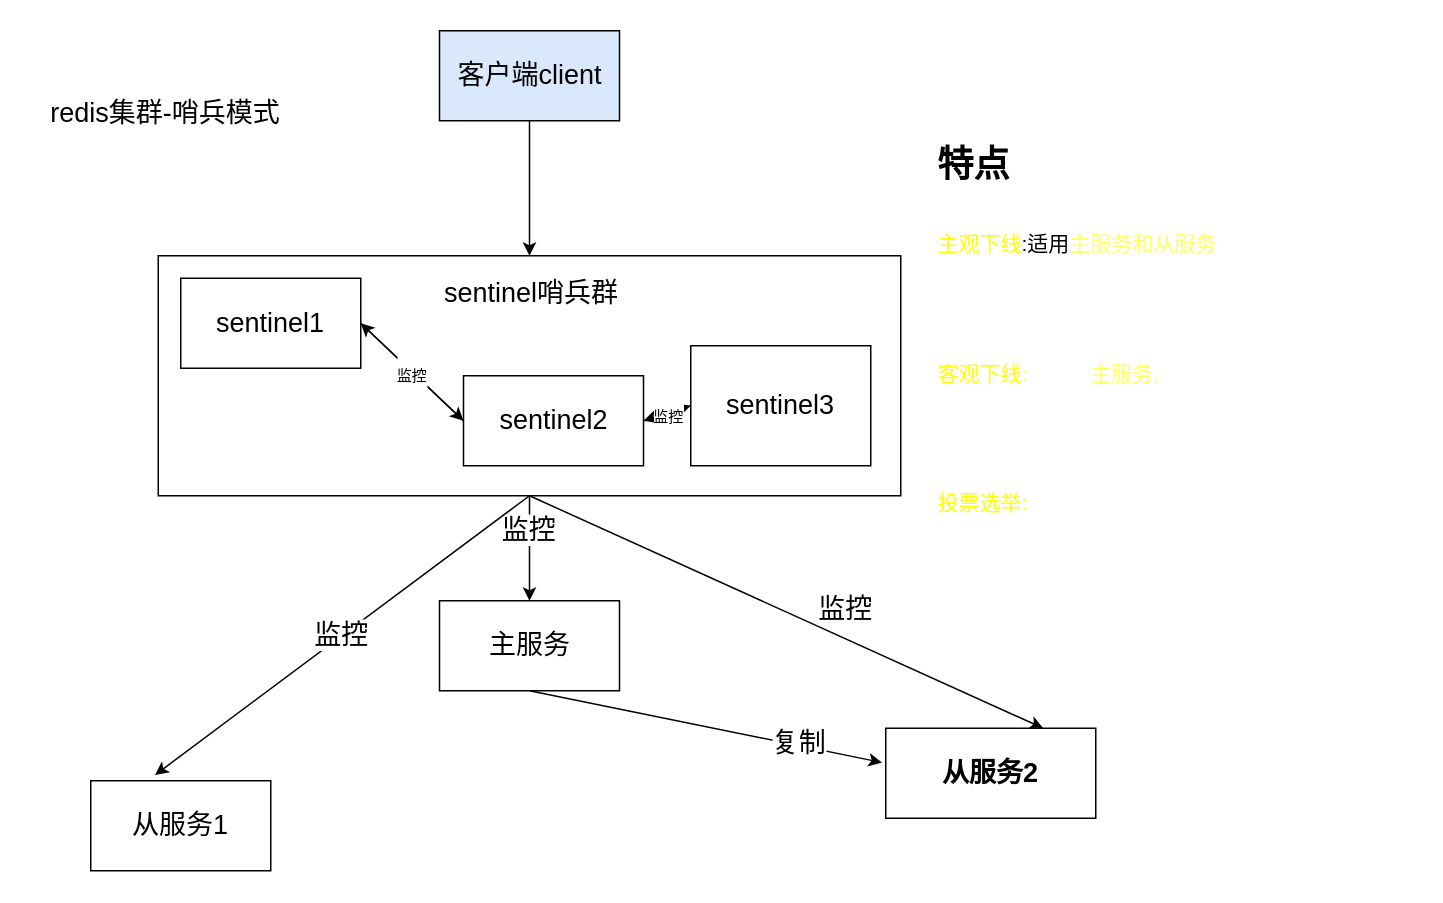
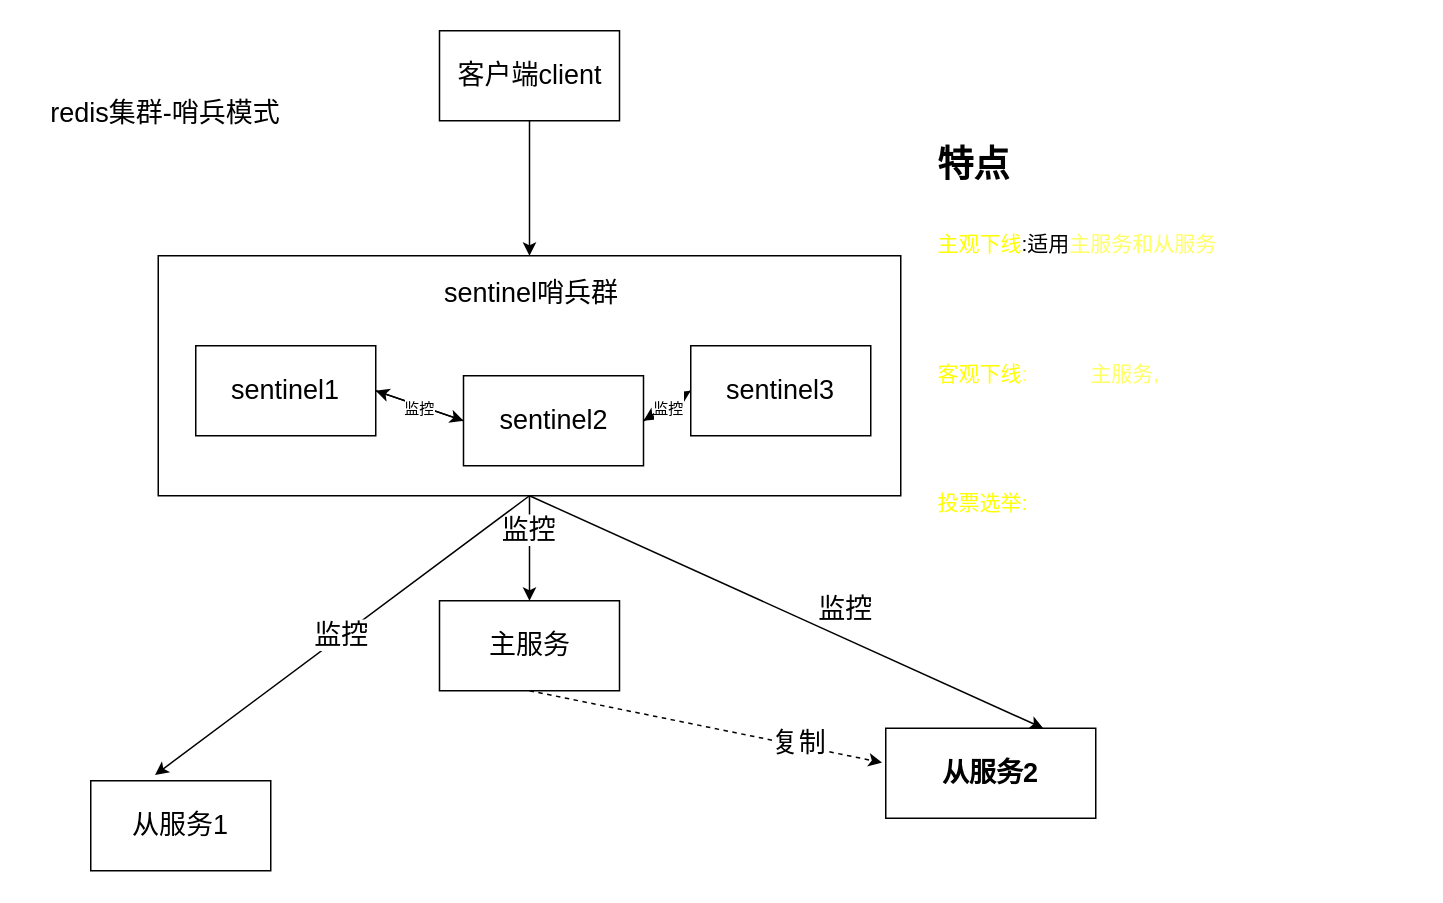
node "客户端client": fillcolor #dae8fc -> #ffffff
node "sentinel1": moved (271, 323) -> (286, 391)
node "sentinel3": size 180x120 -> 180x90
edge "主服务" -> "从服务2": style solid -> dashed
